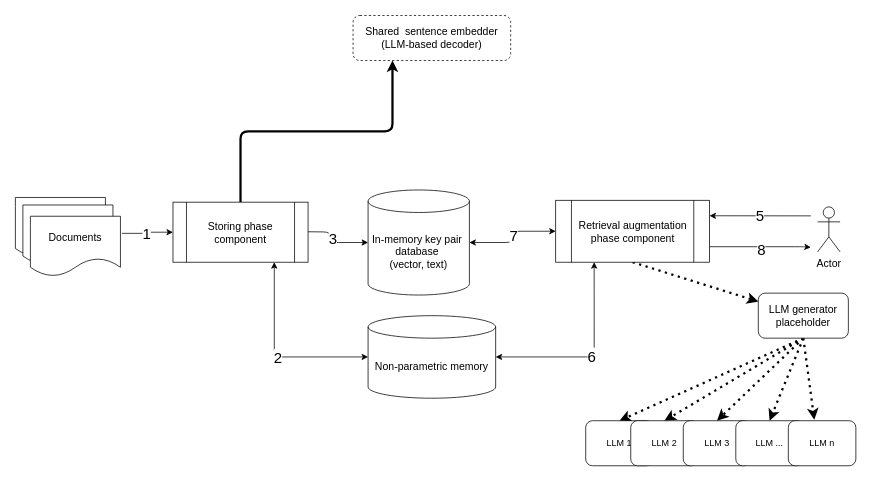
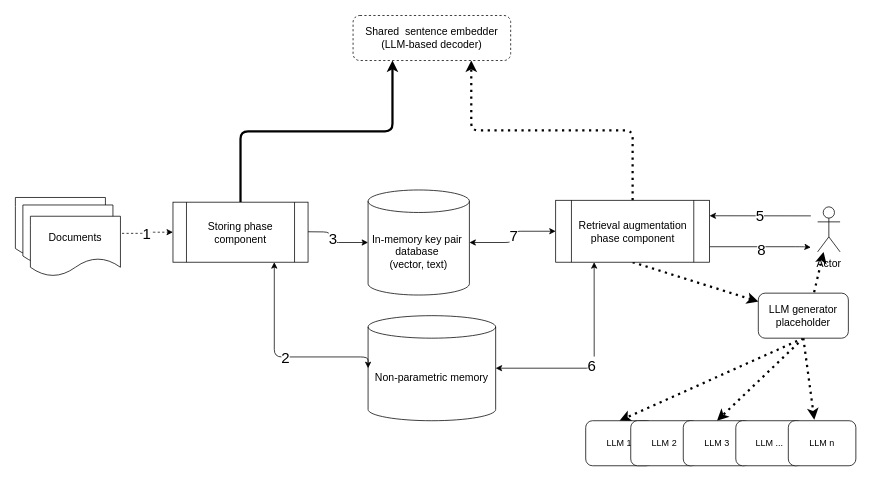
edge "Retrieval augmentation phase component" -> "Shared sentence embedder (LLM-based decoder)": added
edge "Documents" -> "Storing phase component": style solid -> dashed
node "Non-parametric memory": size 128x83 -> 128x105
edge "LLM generator placeholder" -> "LLM ...": removed
edge "LLM generator placeholder" -> "LLM 2": now "LLM generator placeholder" -> "Actor"
